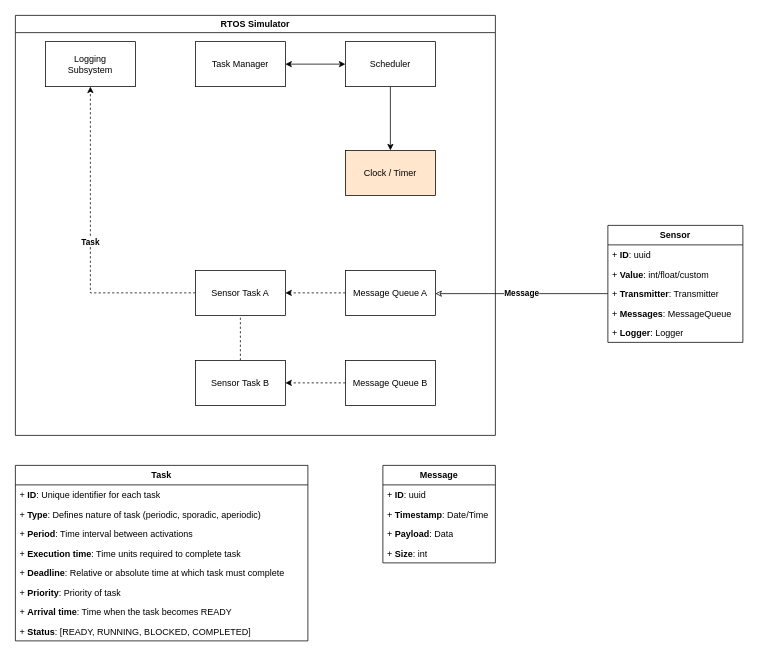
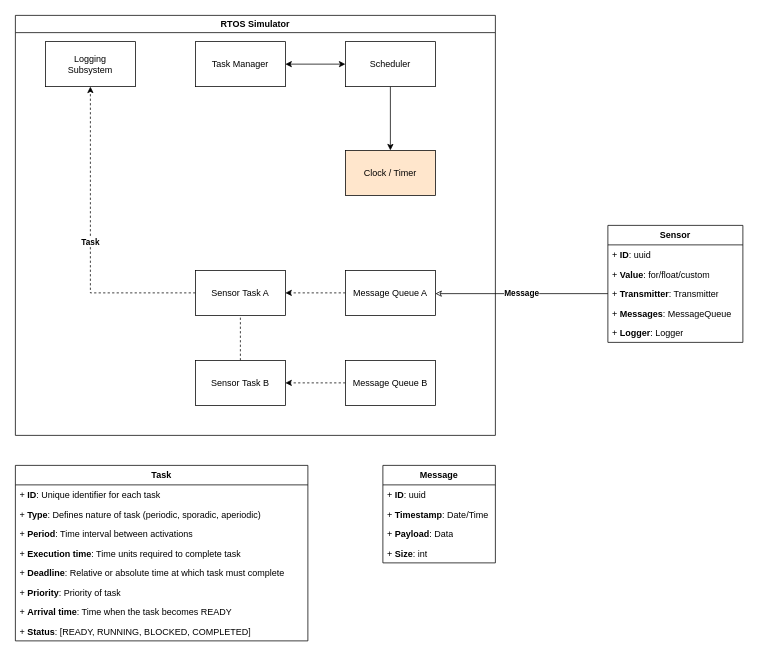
node "+ Value: int/float/custom": label "+ Value: int/float/custom" -> "+ Value: for/float/custom"
